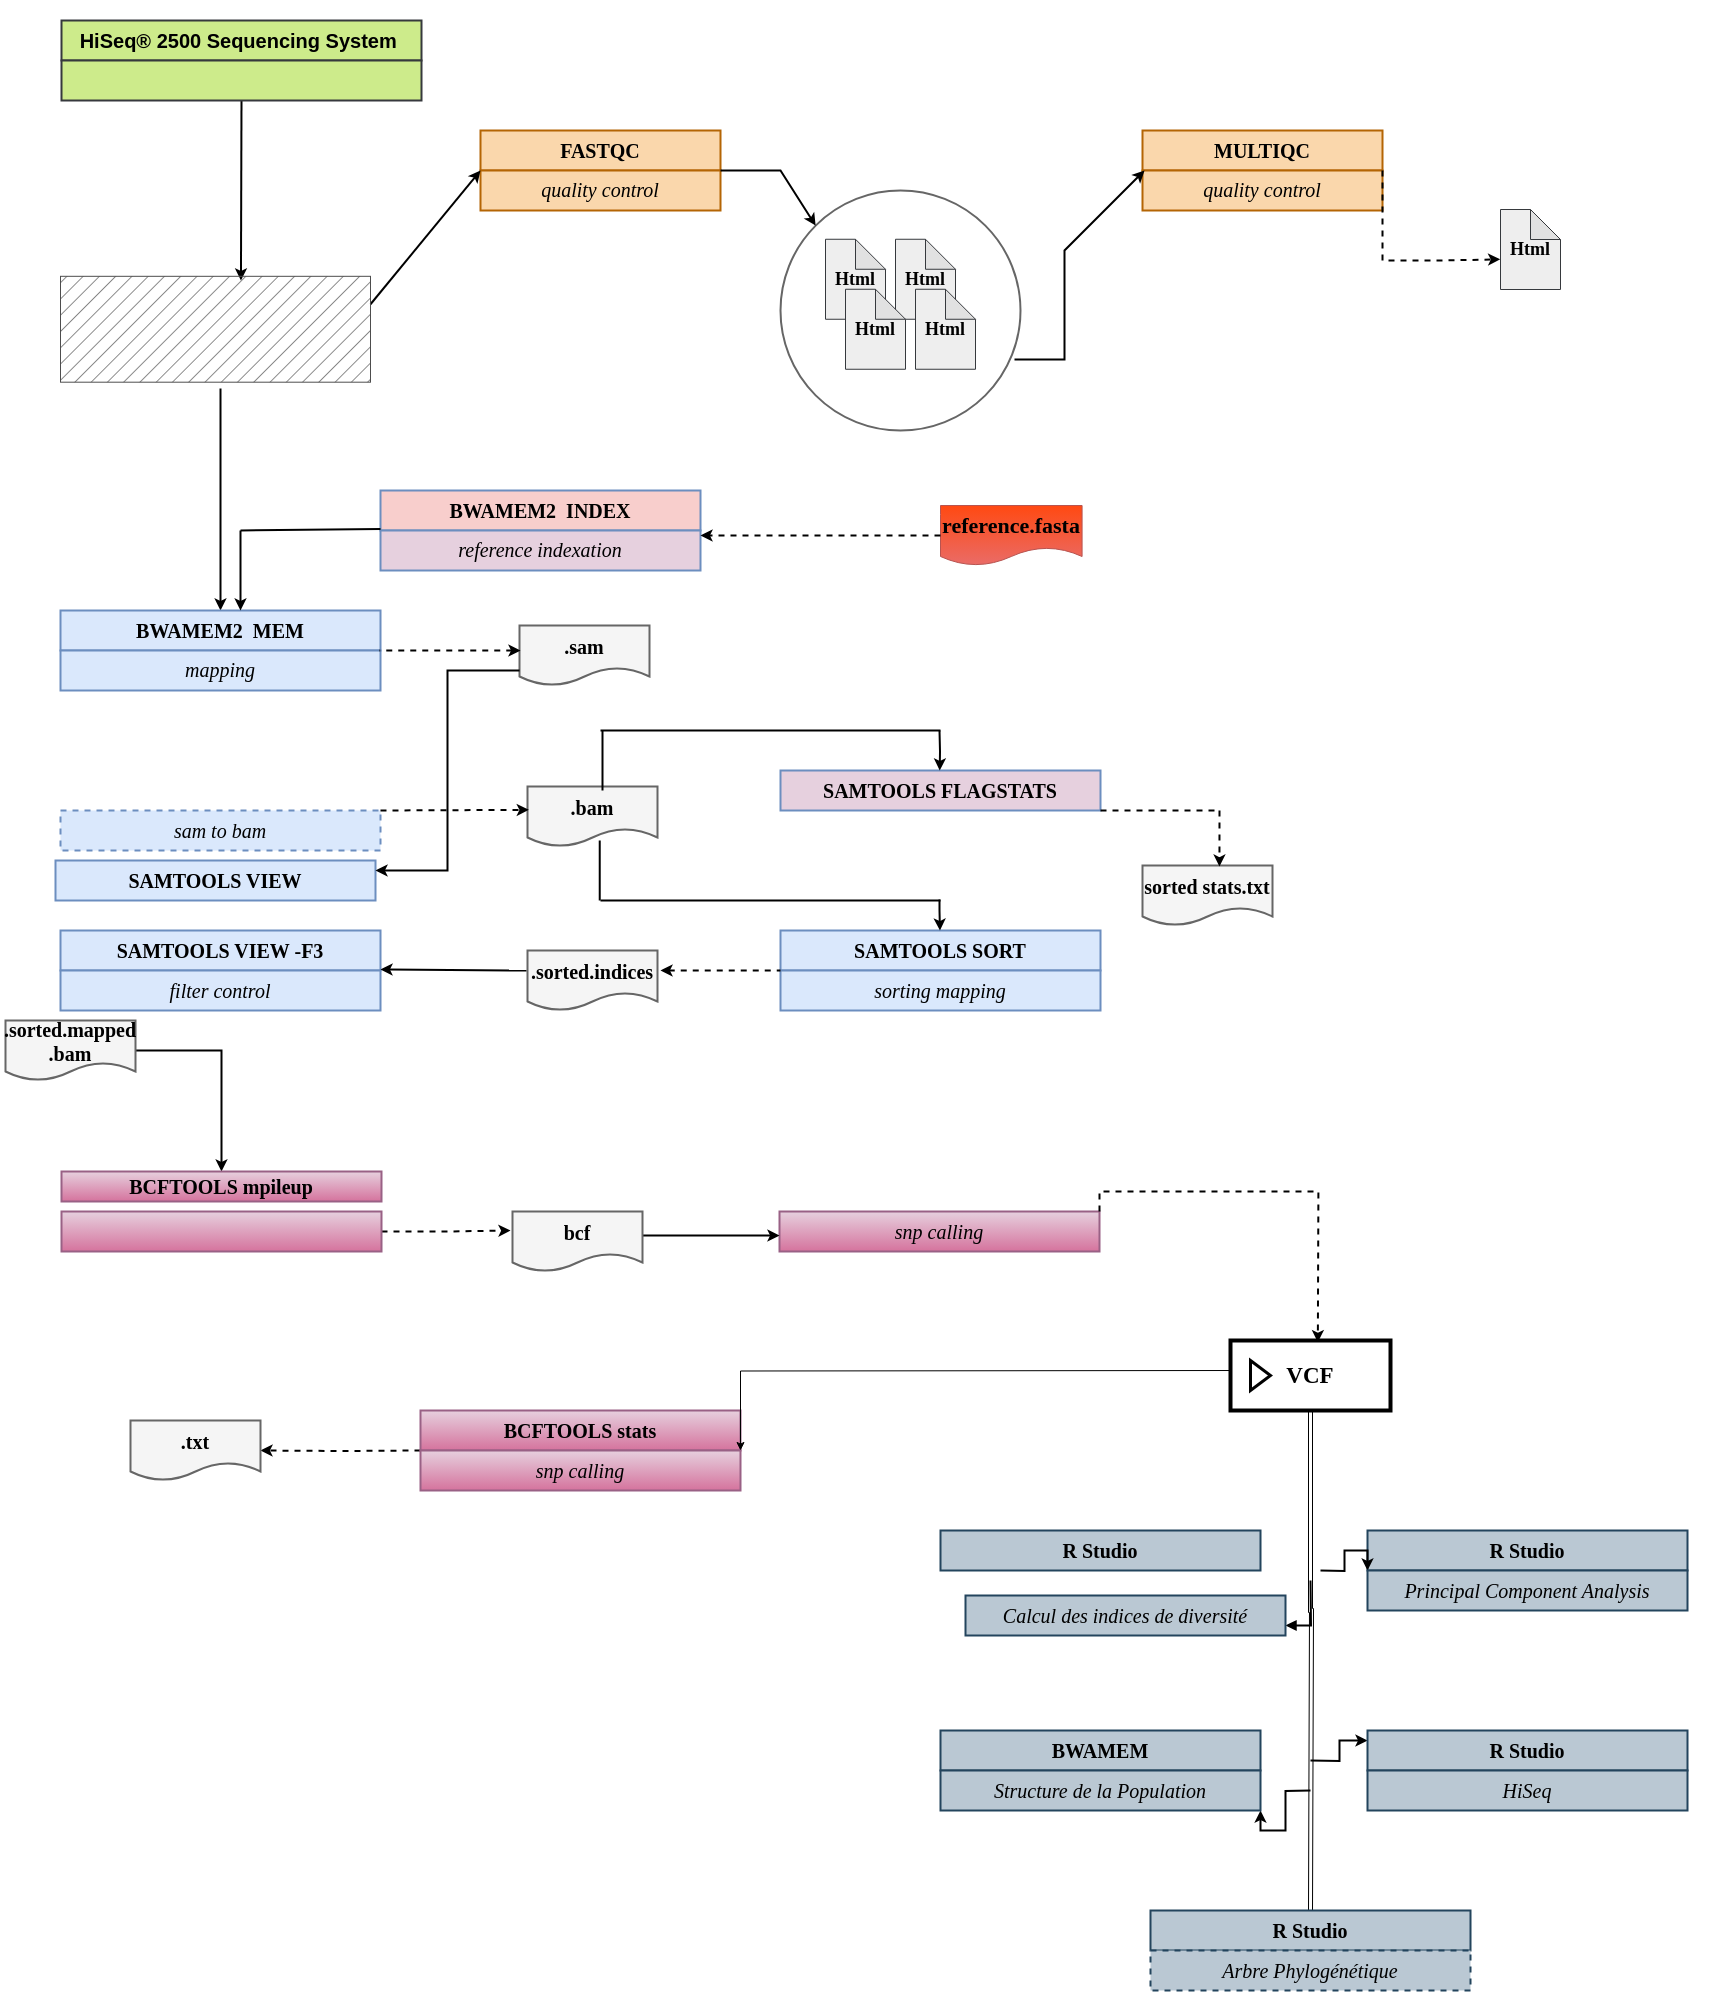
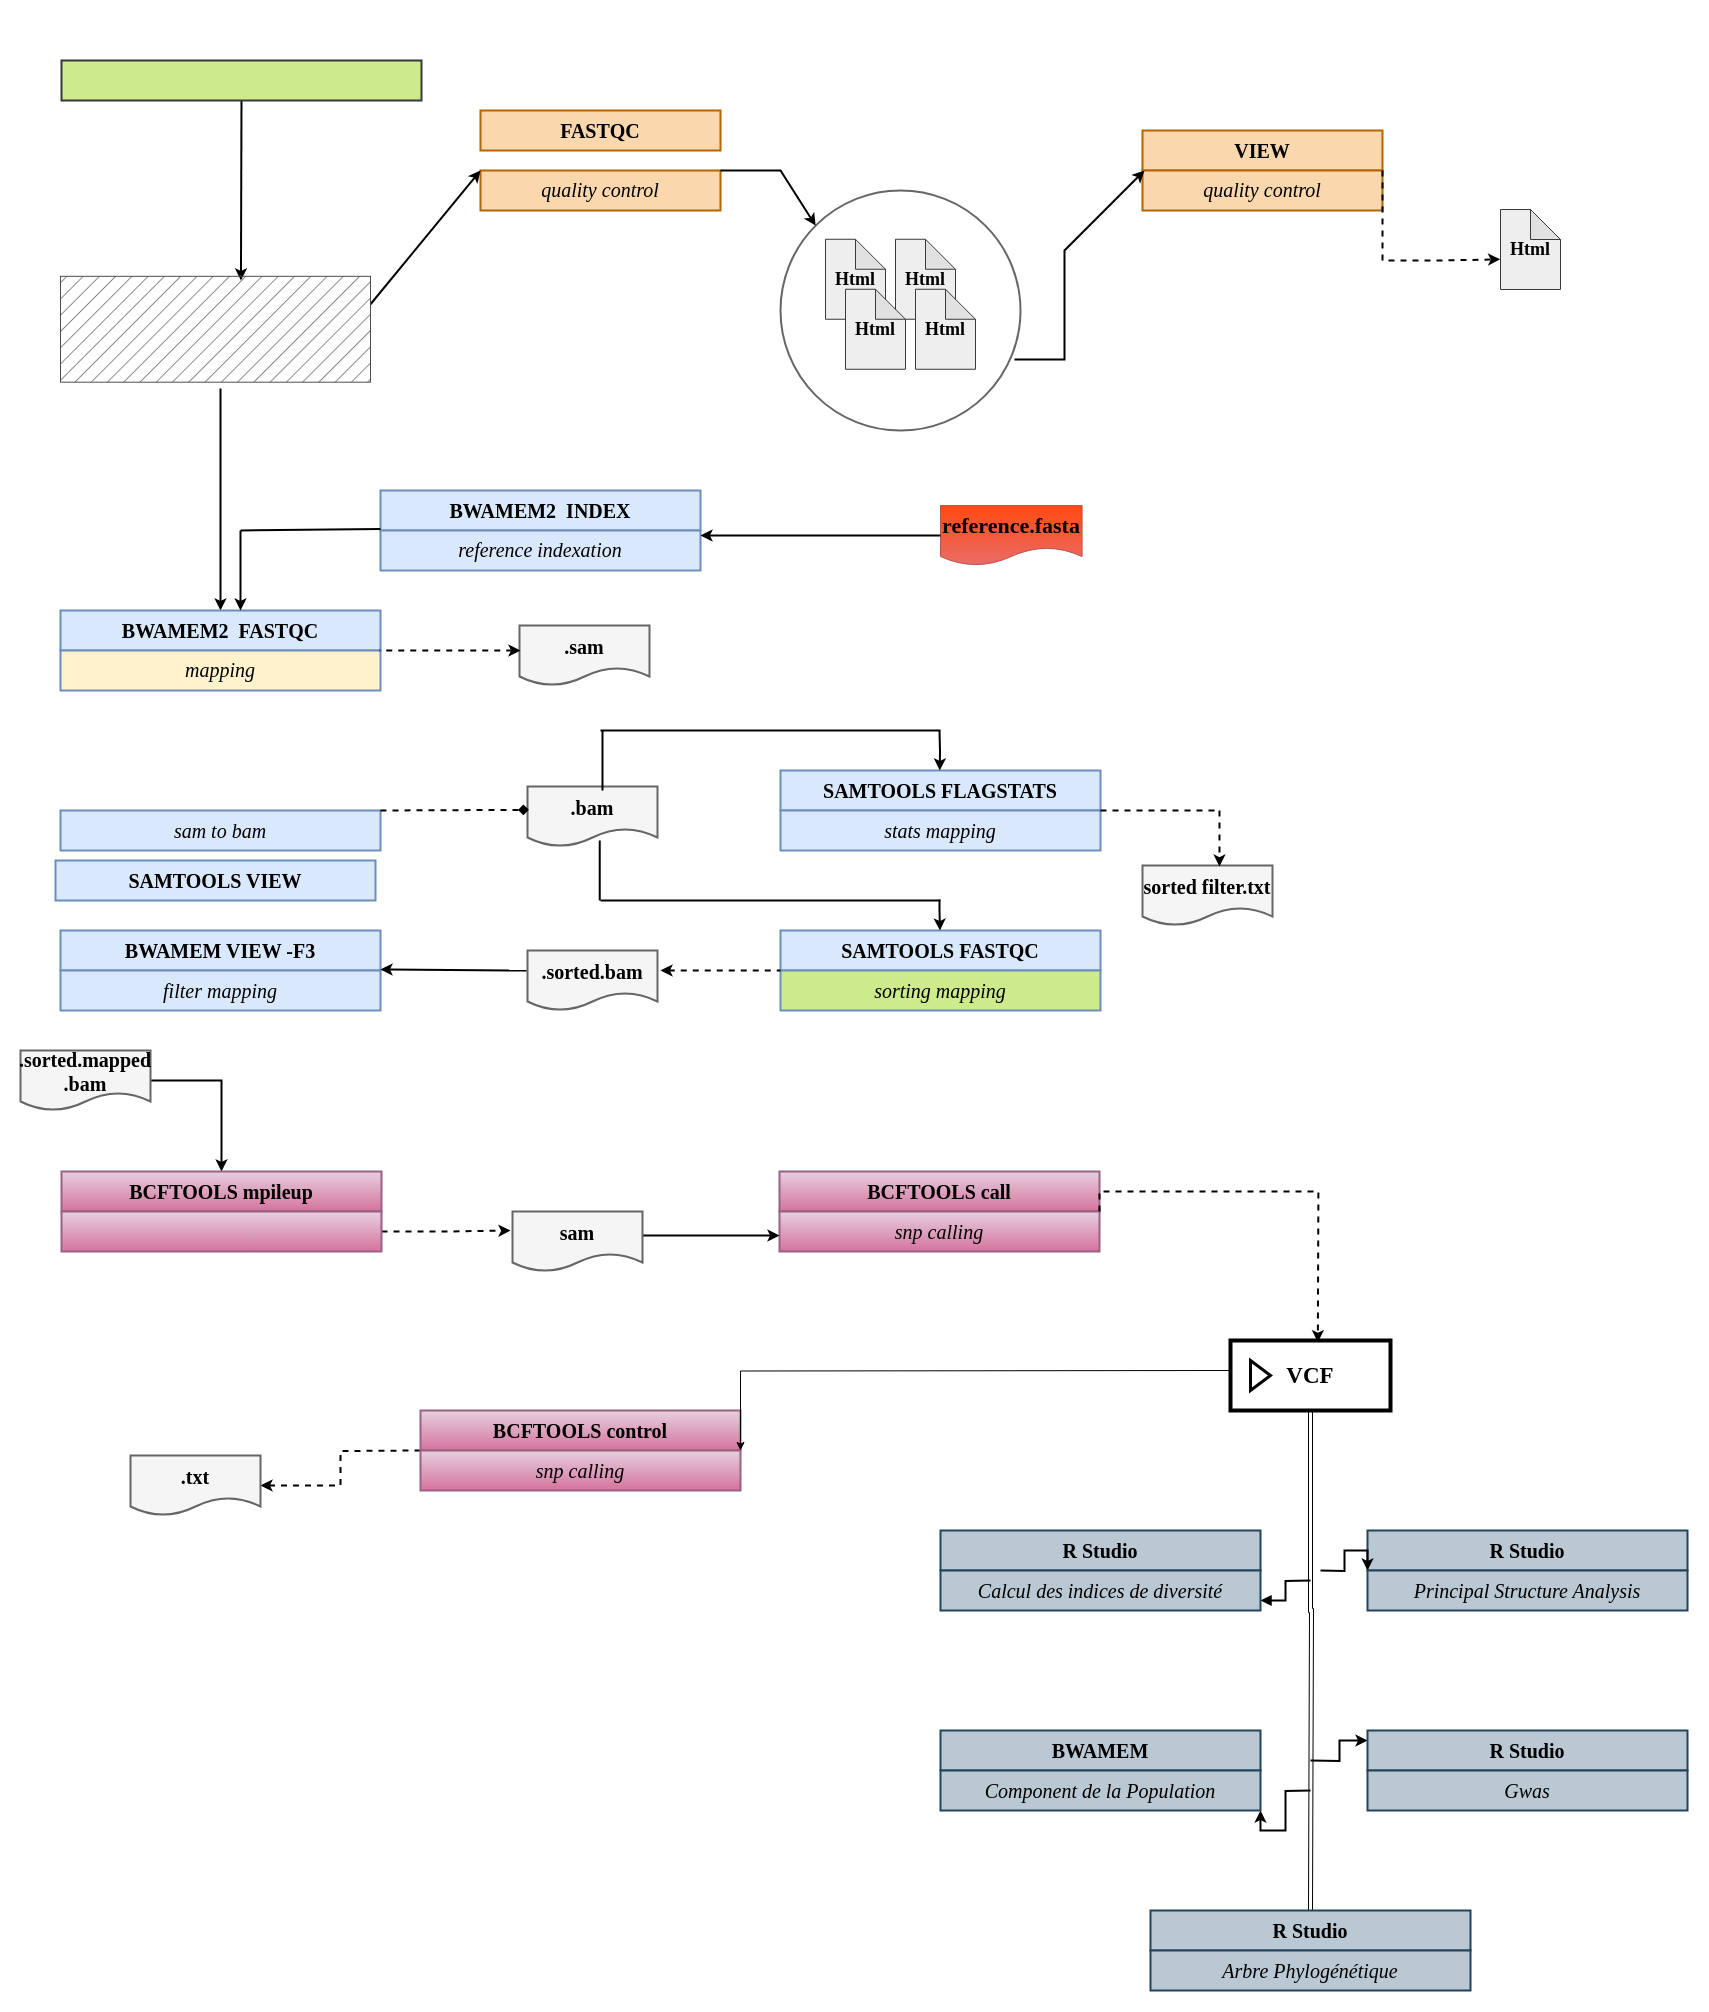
node "HiSeq® 2500 Sequencing System": removed
node "FASTQC": moved (601, 151) -> (601, 131)
node "MULTIQC": label "MULTIQC" -> "VIEW"
node "BWAMEM2 INDEX": fillcolor #f8cecc -> #dae8fc
edge "reference.fasta" -> "reference indexation": style dashed -> solid
node "reference indexation": fillcolor #e6d0de -> #dae8fc
node "BWAMEM2 MEM": label "BWAMEM2 MEM" -> "BWAMEM2 FASTQC"
node "mapping": fillcolor #dae8fc -> #fff2cc
edge ".sam" -> "SAMTOOLS VIEW": removed
node "SAMTOOLS FLAGSTATS": fillcolor #e6d0de -> #dae8fc
edge "sam to bam" -> ".bam": arrowhead classic -> diamond
node "sam to bam": style dashed -> solid
node "stats mapping": added
node "sorted stats.txt": label "sorted stats.txt" -> "sorted filter.txt"
node "SAMTOOLS VIEW -F3": label "SAMTOOLS VIEW -F3" -> "BWAMEM VIEW -F3"
node "SAMTOOLS SORT": label "SAMTOOLS SORT" -> "SAMTOOLS FASTQC"
node ".sorted.indices": label ".sorted.indices" -> ".sorted.bam"
node "filter control": label "filter control" -> "filter mapping"
node "sorting mapping": fillcolor #dae8fc -> #cdeb8b
node ".sorted.mapped .bam": moved (71, 1051) -> (86, 1081)
node "BCFTOOLS mpileup": size 320x30 -> 320x40
node "BCFTOOLS call": added
node "bcf": label "bcf" -> "sam"
node "BCFTOOLS stats": label "BCFTOOLS stats" -> "BCFTOOLS control"
node ".txt": moved (196, 1451) -> (196, 1486)
node "Principal Component Analysis": label "Principal Component Analysis" -> "Principal Structure Analysis"
node "Calcul des indices de diversité": moved (1126, 1616) -> (1101, 1591)
node "Structure de la Population": label "Structure de la Population" -> "Component de la Population"
node "HiSeq": label "HiSeq" -> "Gwas"
node "Arbre Phylogénétique": style dashed -> solid
